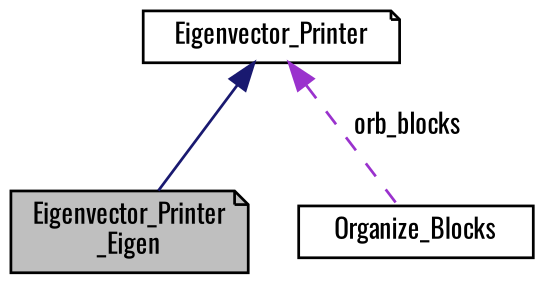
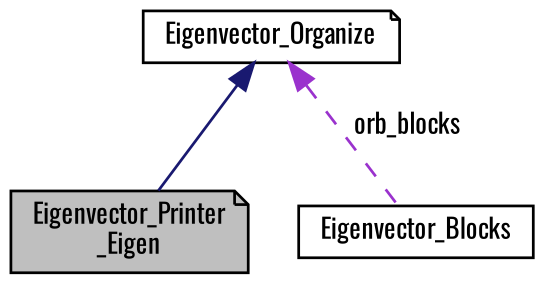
node "Eigenvector_Printer": label "Eigenvector_Printer" -> "Eigenvector_Organize"
node "Organize_Blocks": label "Organize_Blocks" -> "Eigenvector_Blocks"
